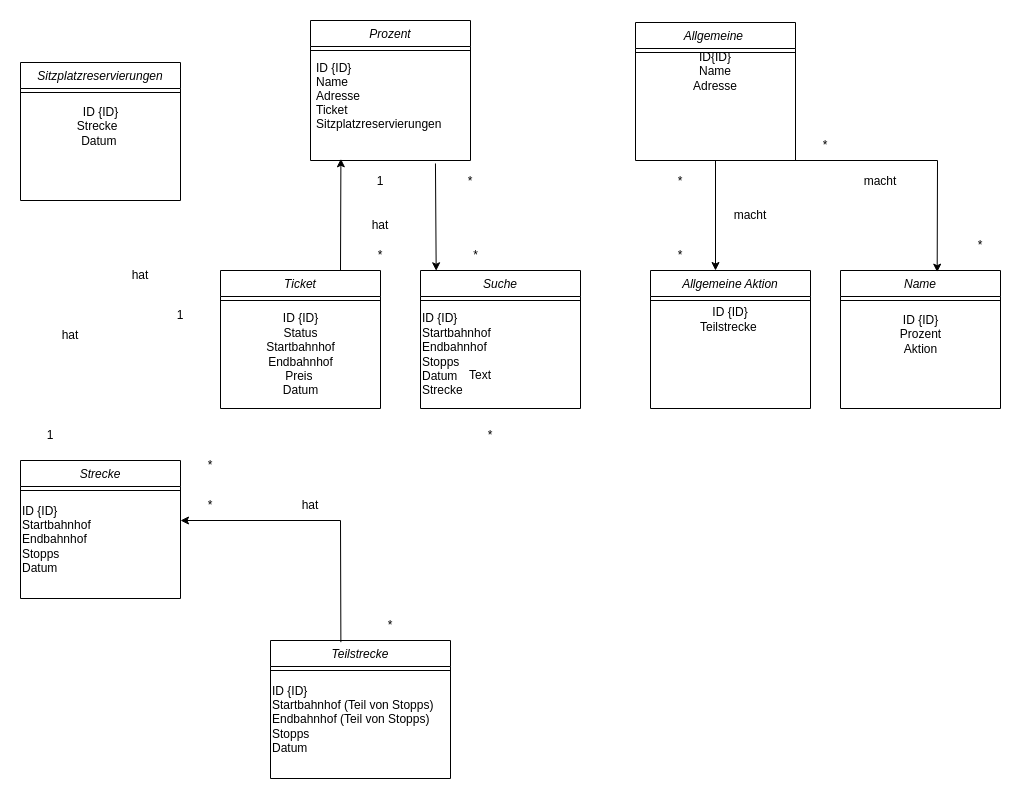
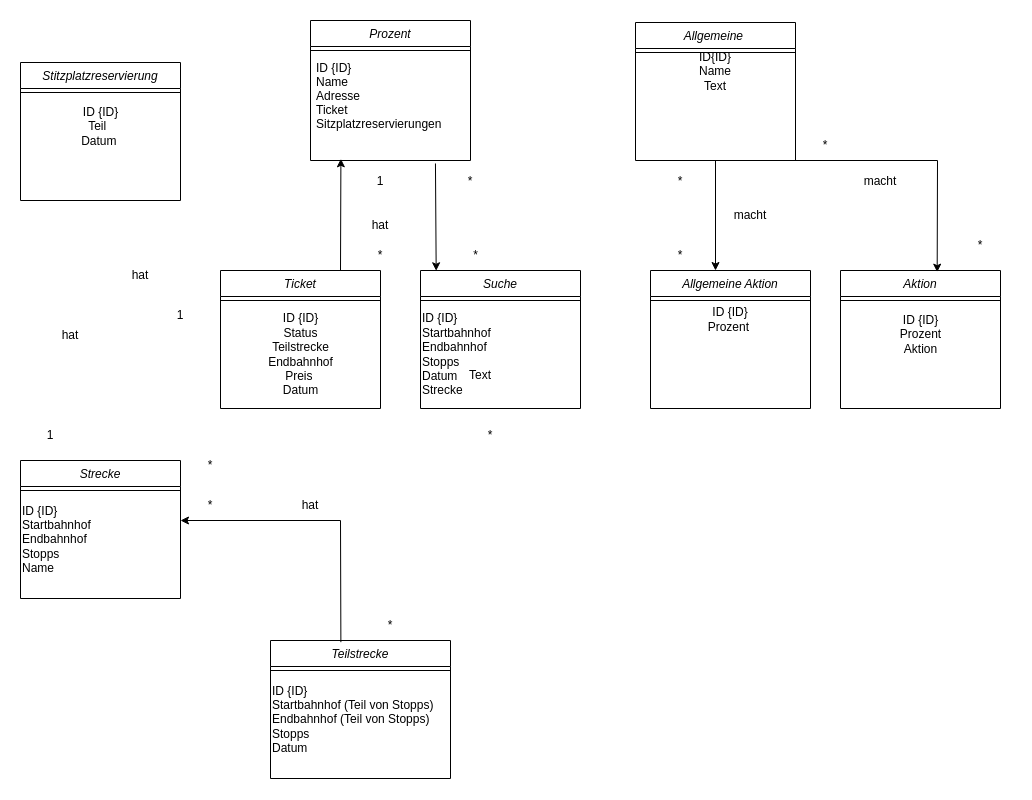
node "ID{ID} Name Adresse": label "ID{ID} Name Adresse" -> "ID{ID} Name Text"
node "Sitzplatzreservierungen": label "Sitzplatzreservierungen" -> "Stitzplatzreservierung"
node "ID {ID} Strecke Datum": label "ID {ID} Strecke Datum" -> "ID {ID} Teil Datum"
node "Name": label "Name" -> "Aktion"
node "ID {ID} Teilstrecke": label "ID {ID} Teilstrecke" -> "ID {ID} Prozent"
node "ID {ID} Status Startbahnhof Endbahnhof Preis Datum": label "ID {ID} Status Startbahnhof Endbahnhof Preis Datum" -> "ID {ID} Status Teilstrecke Endbahnhof Preis Datum"
node "ID {ID} Startbahnhof Endbahnhof Stopps Datum": label "ID {ID} Startbahnhof Endbahnhof Stopps Datum" -> "ID {ID} Startbahnhof Endbahnhof Stopps Name"
